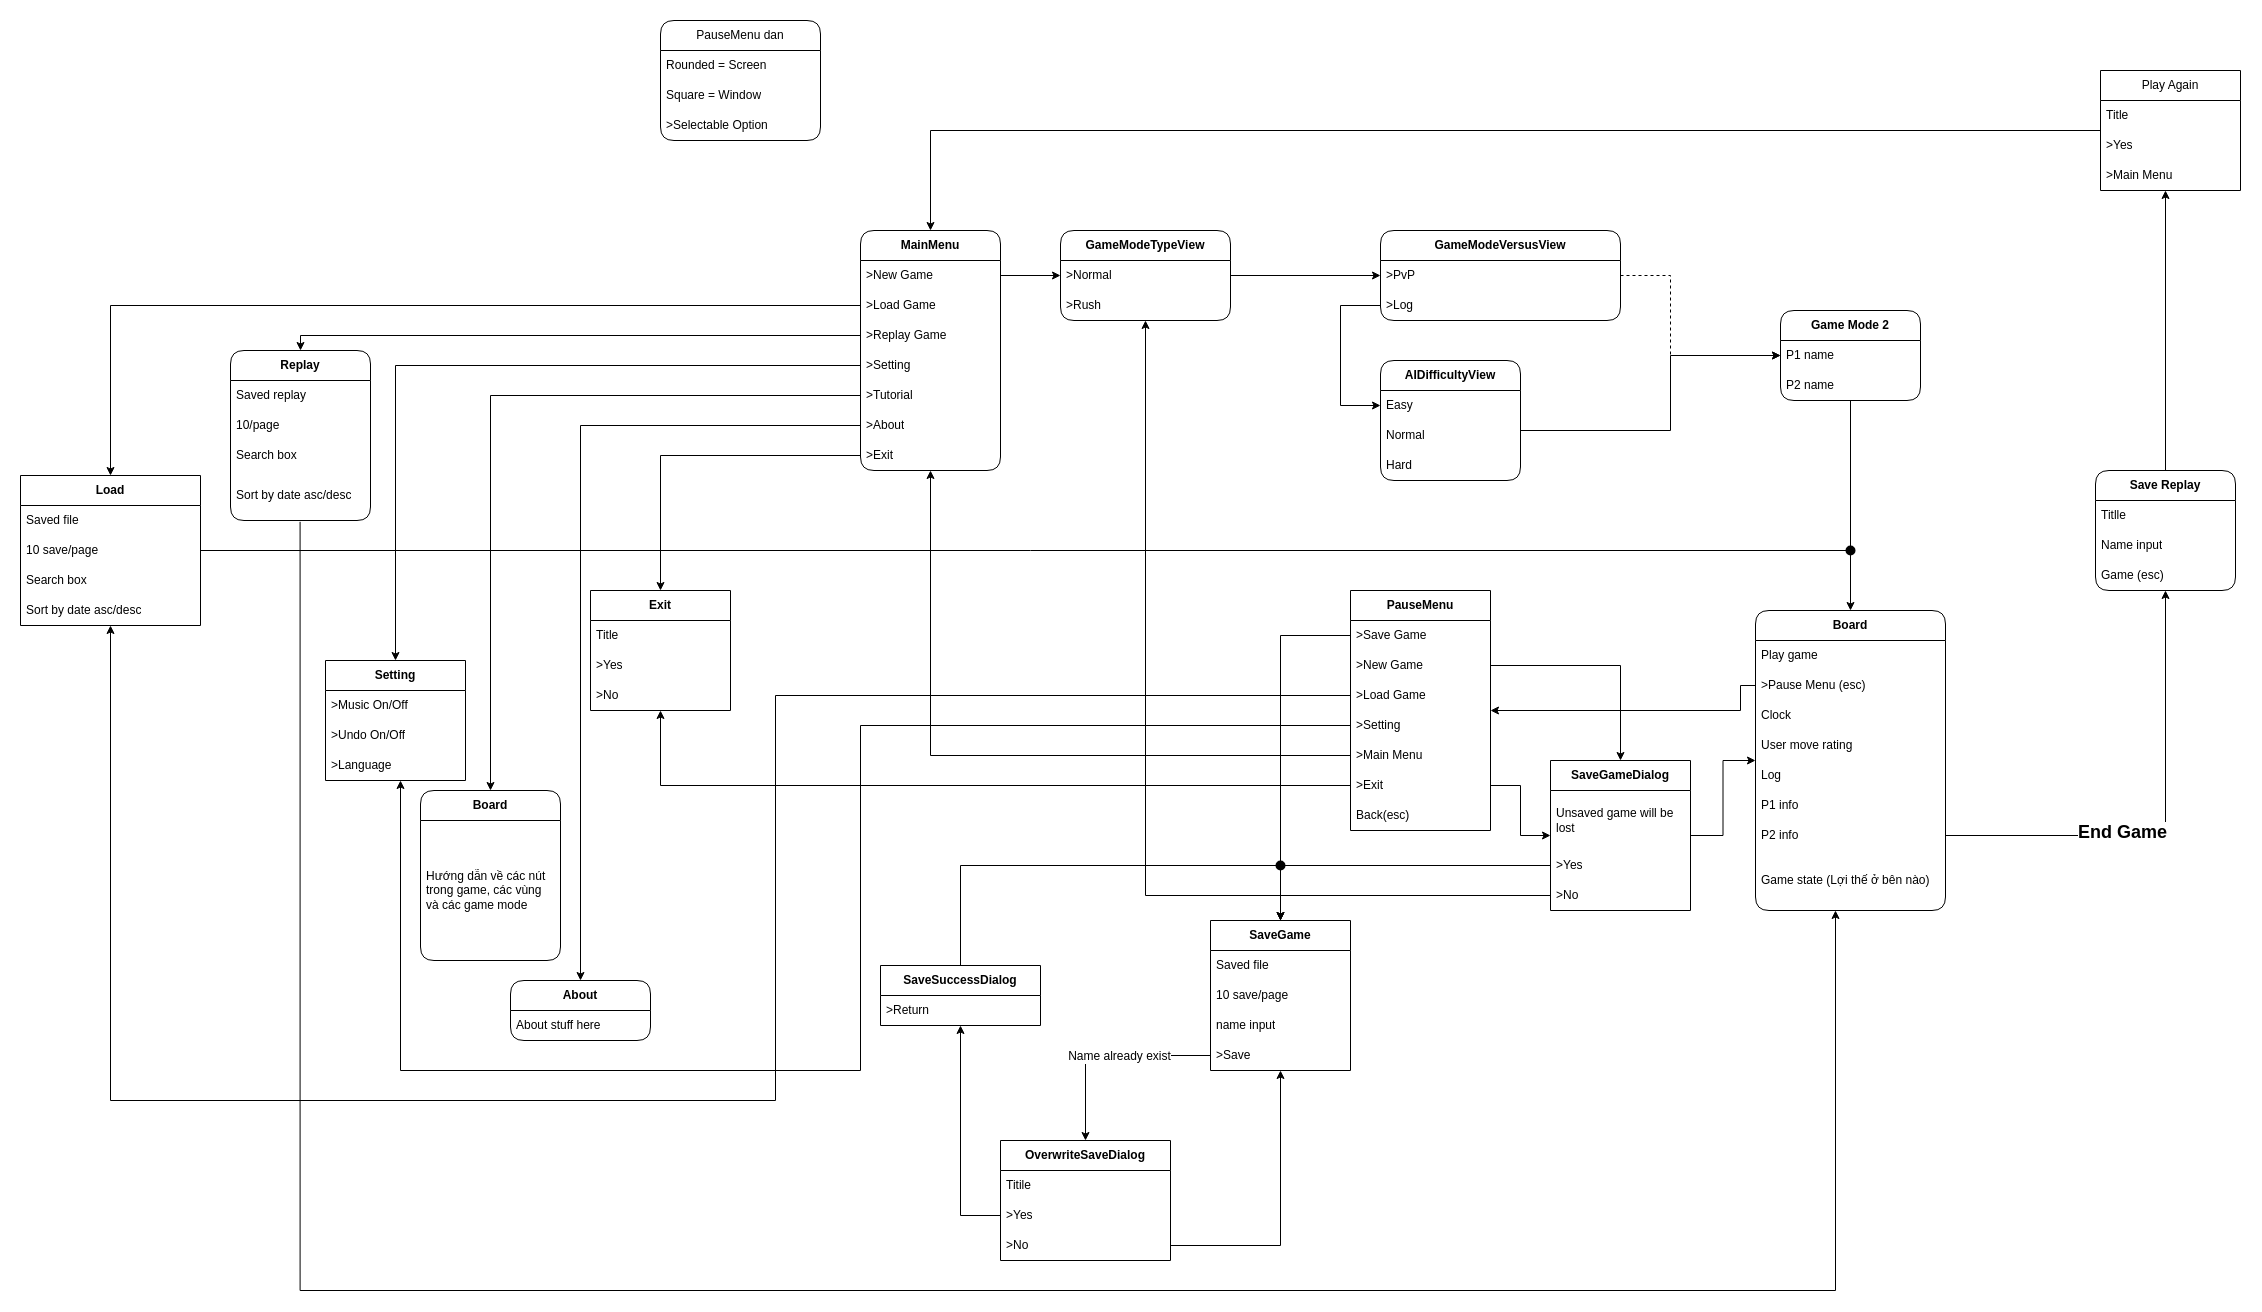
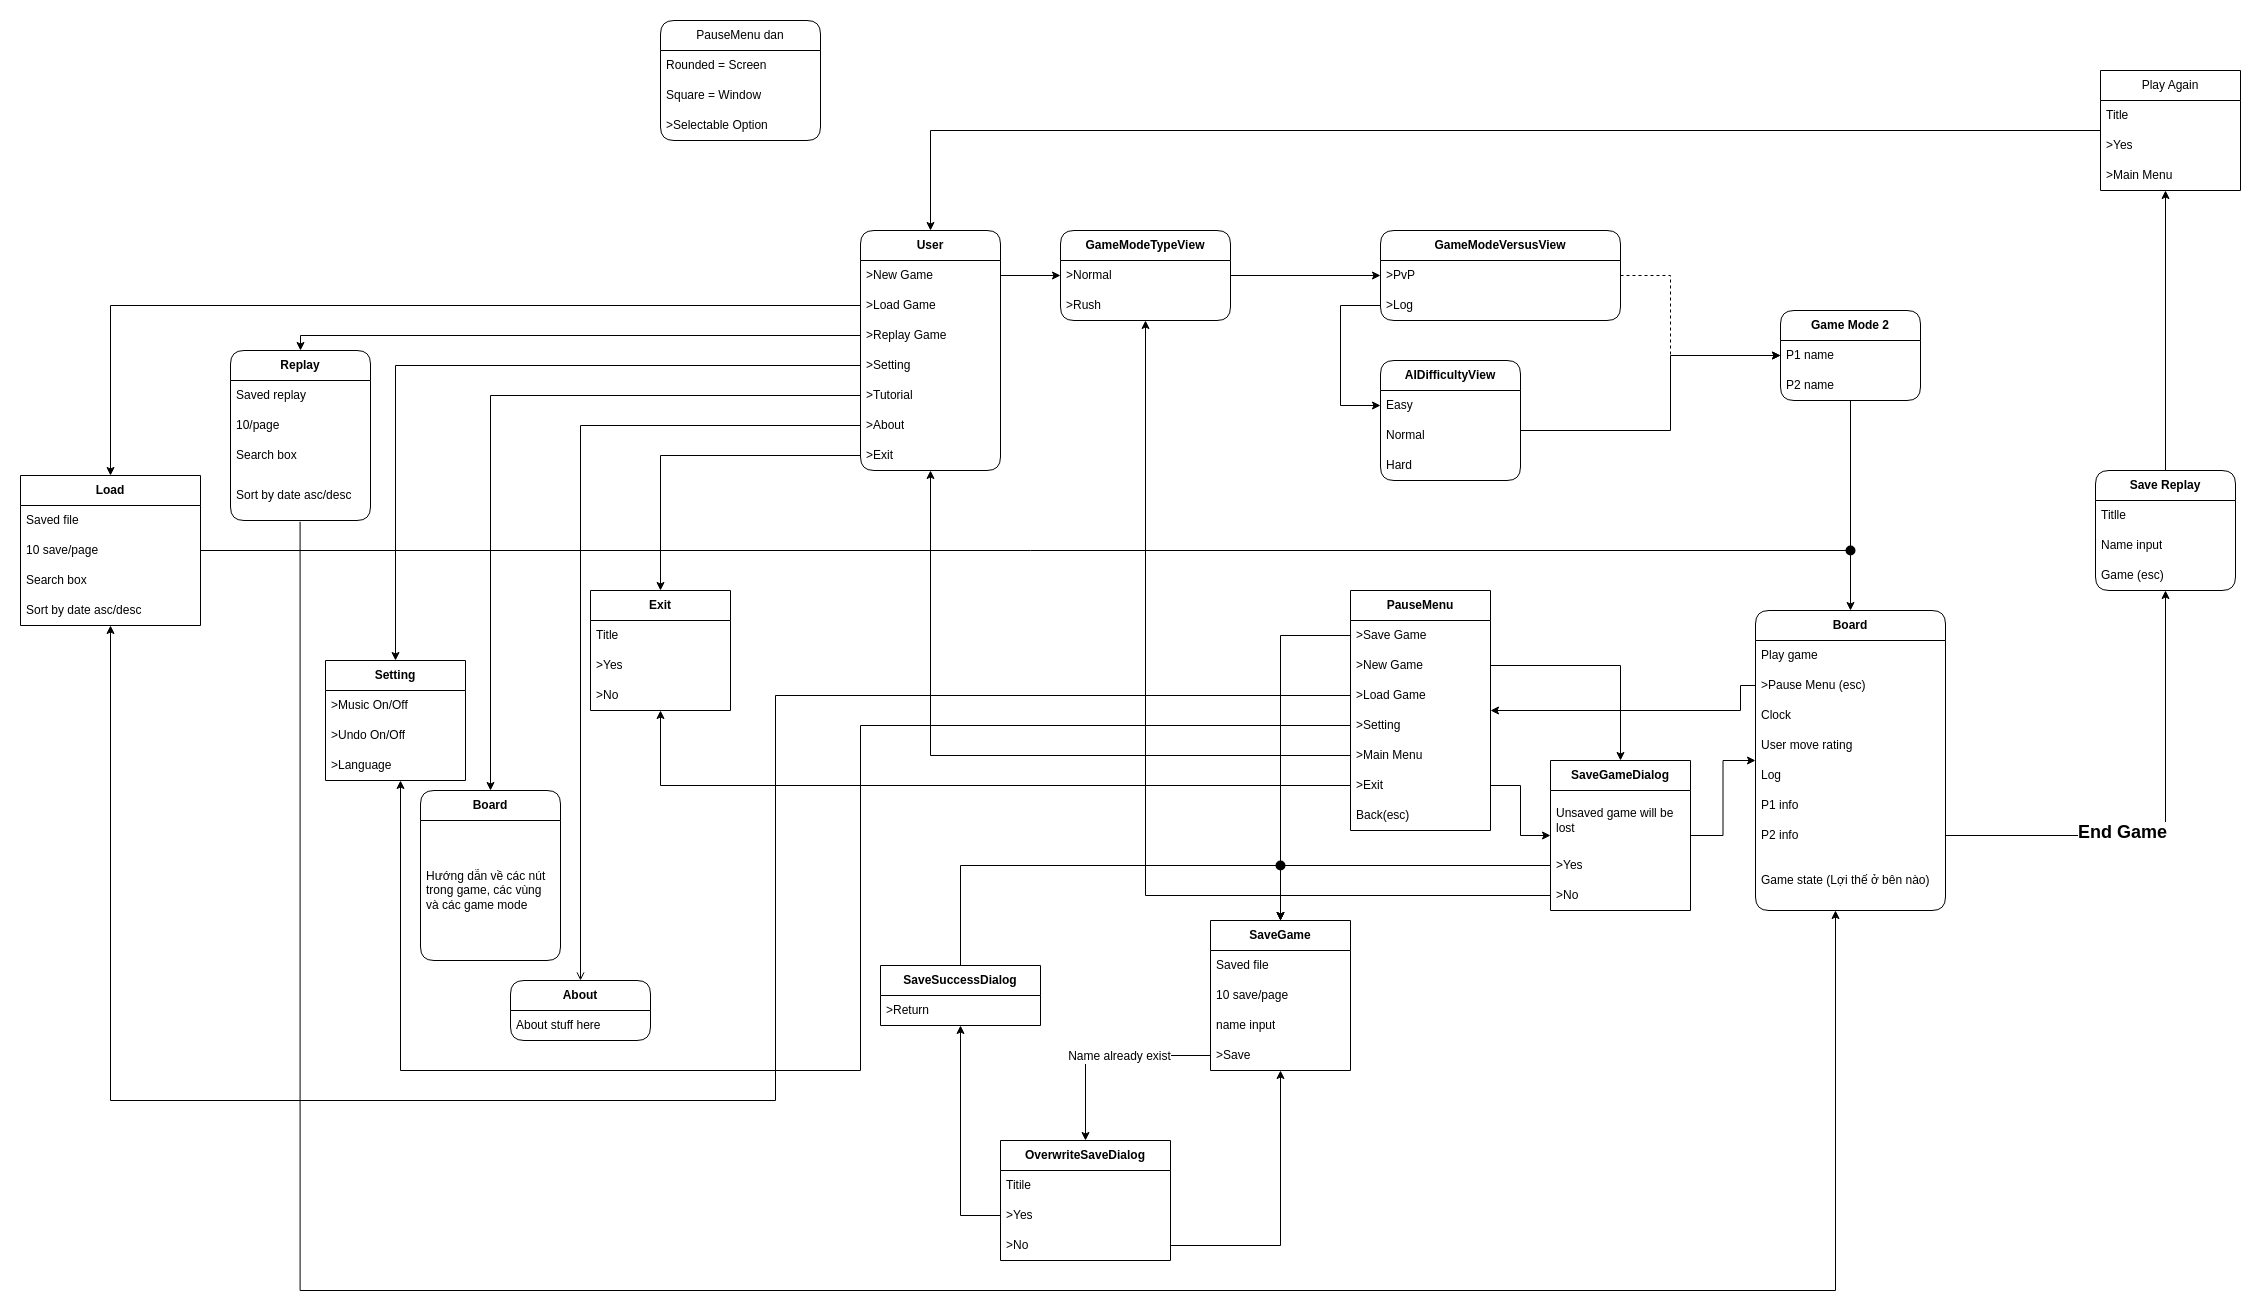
node "MainMenu": label "MainMenu" -> "User"
edge ">About" -> "About": arrowhead classic -> open
